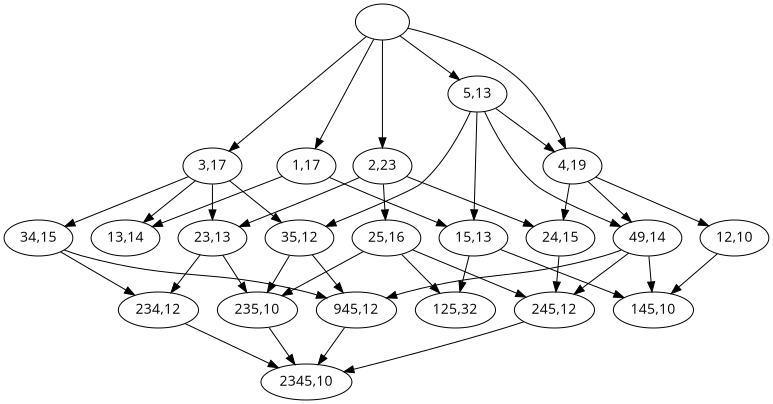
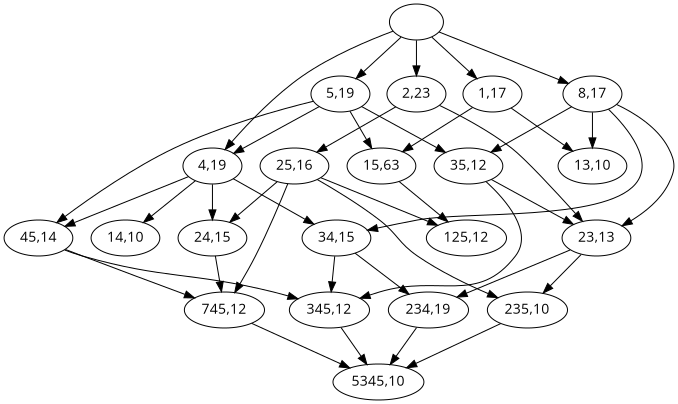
node "5,13": label "5,13" -> "5,19"
node "3,17": label "3,17" -> "8,17"
edge "4,19" -> "34,15": added
edge "2,23" -> "24,15": now "25,16" -> "24,15"
node "13,14": label "13,14" -> "13,10"
node "15,13": label "15,13" -> "15,63"
node "49,14": label "49,14" -> "45,14"
node "12,10": label "12,10" -> "14,10"
edge "35,12" -> "235,10": now "35,12" -> "23,13"
node "234,12": label "234,12" -> "234,19"
node "945,12": label "945,12" -> "345,12"
node "125,32": label "125,32" -> "125,12"
node "245,12": label "245,12" -> "745,12"
node "145,10": removed
node "2345,10": label "2345,10" -> "5345,10"
